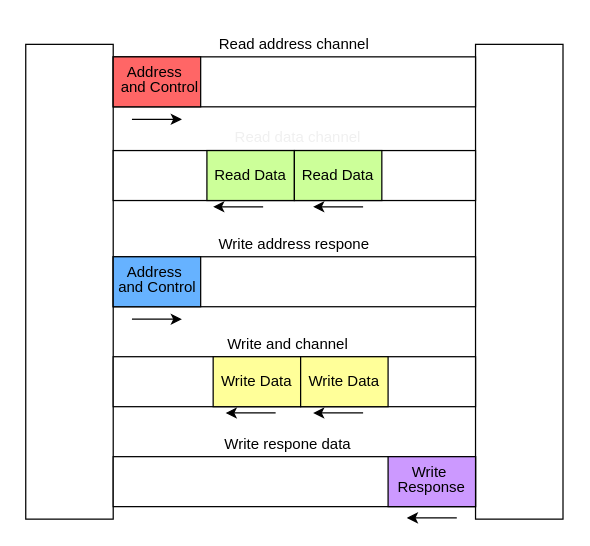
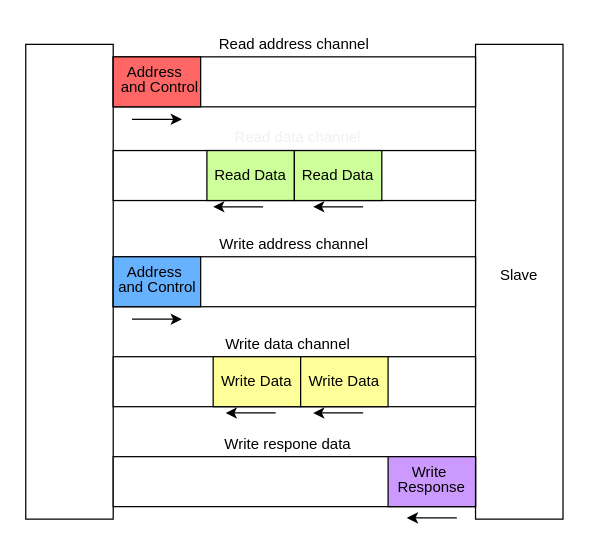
node "Write address respone": label "Write address respone" -> "Write address channel"
node "Slave": added
node "Write and channel": label "Write and channel" -> "Write data channel"
